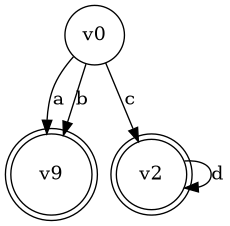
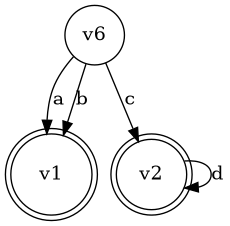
node "v0": label "v0" -> "v6"
node "v9": label "v9" -> "v1"
